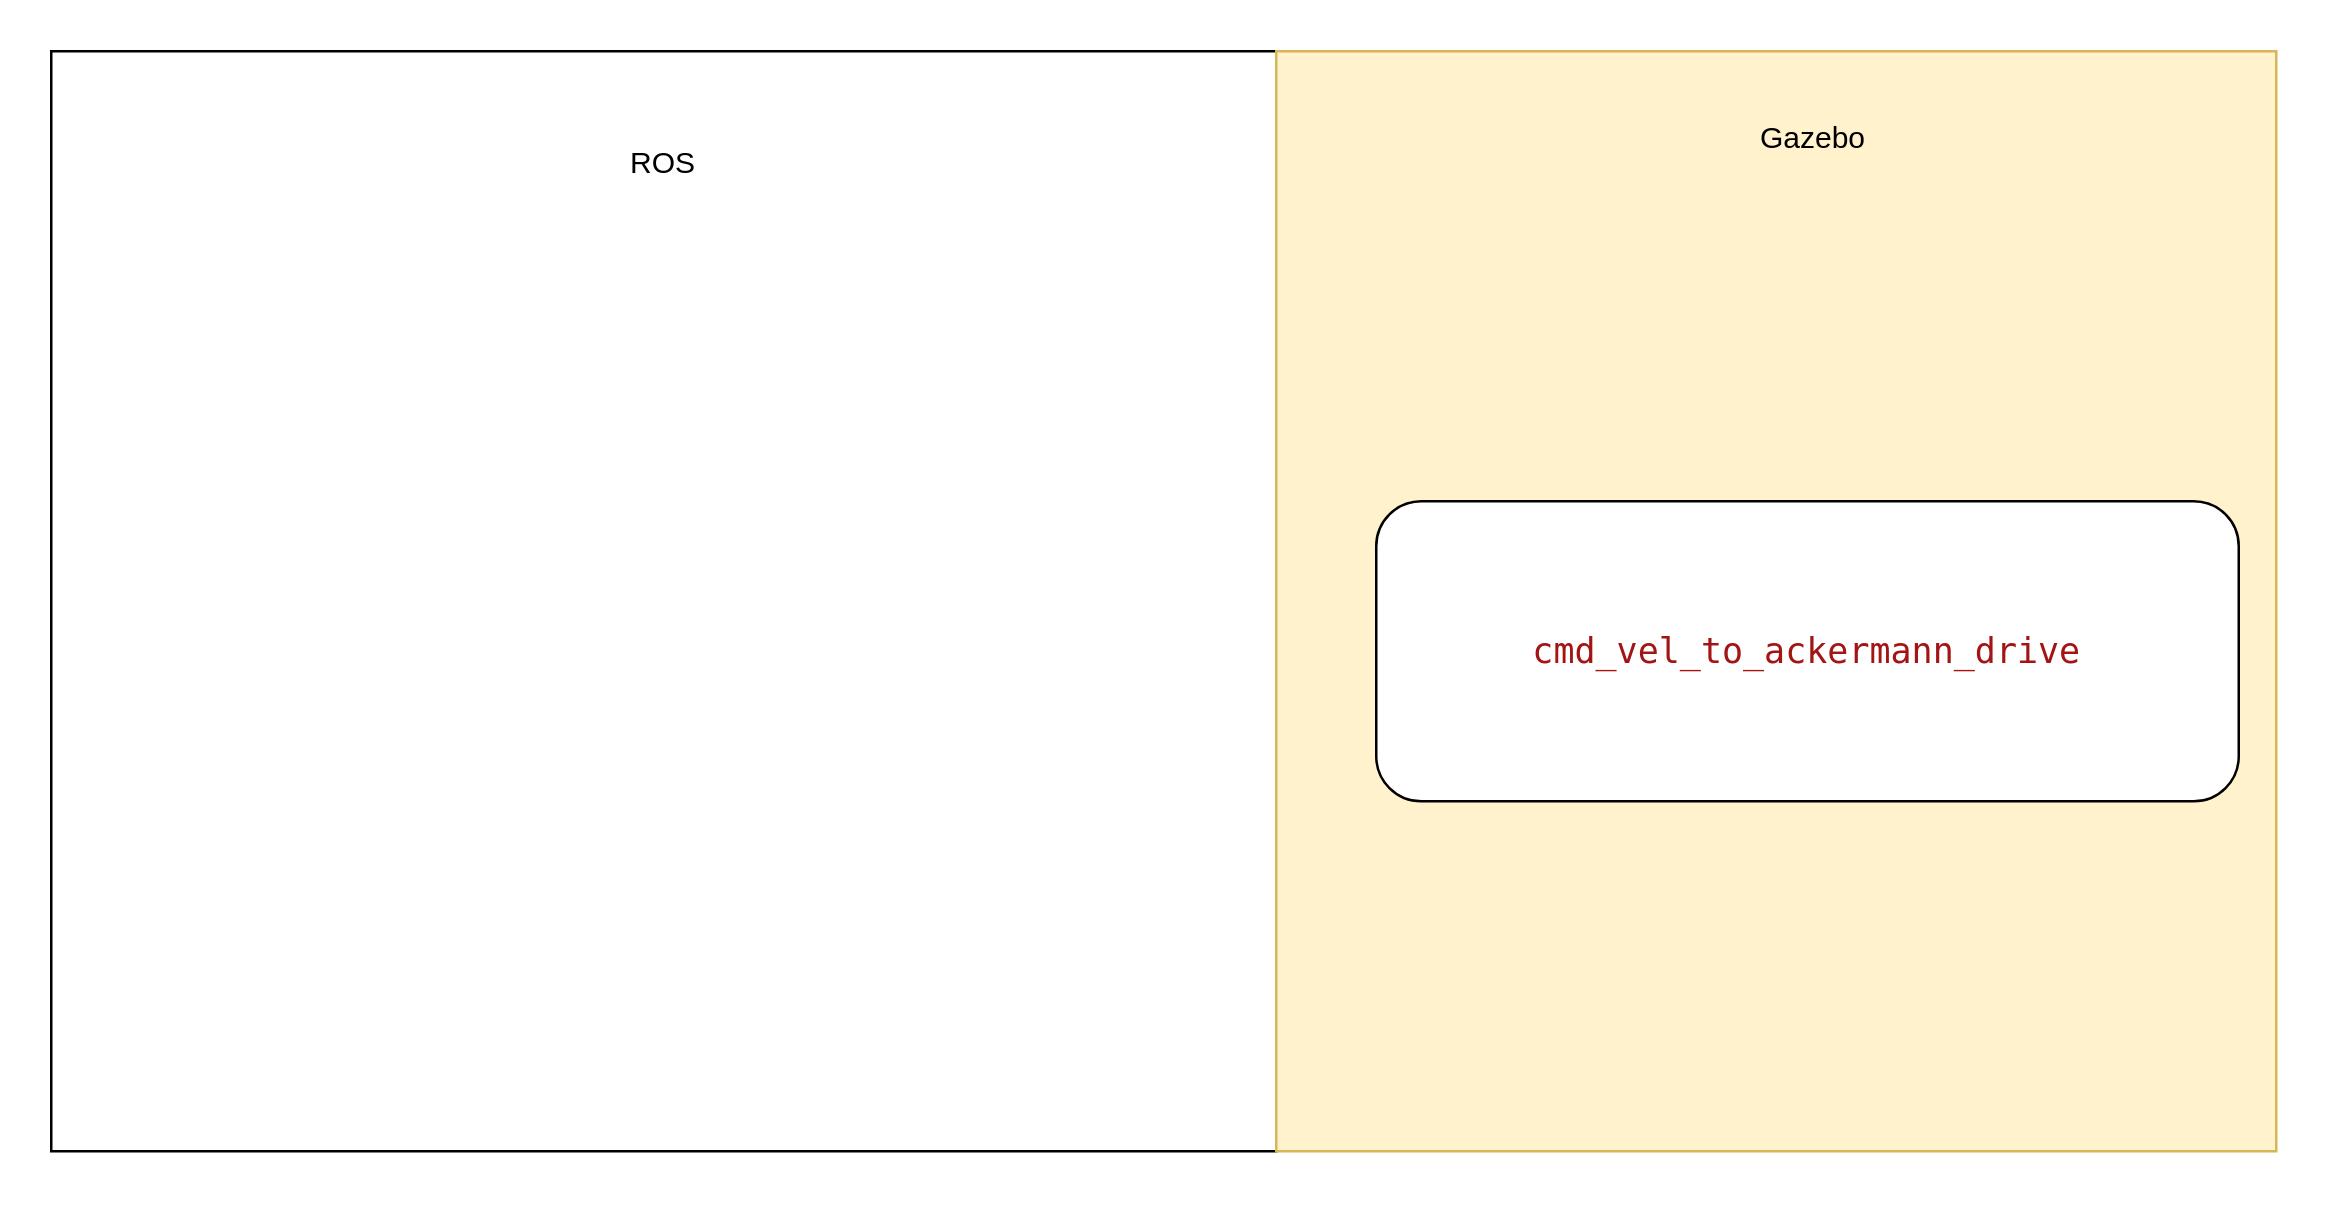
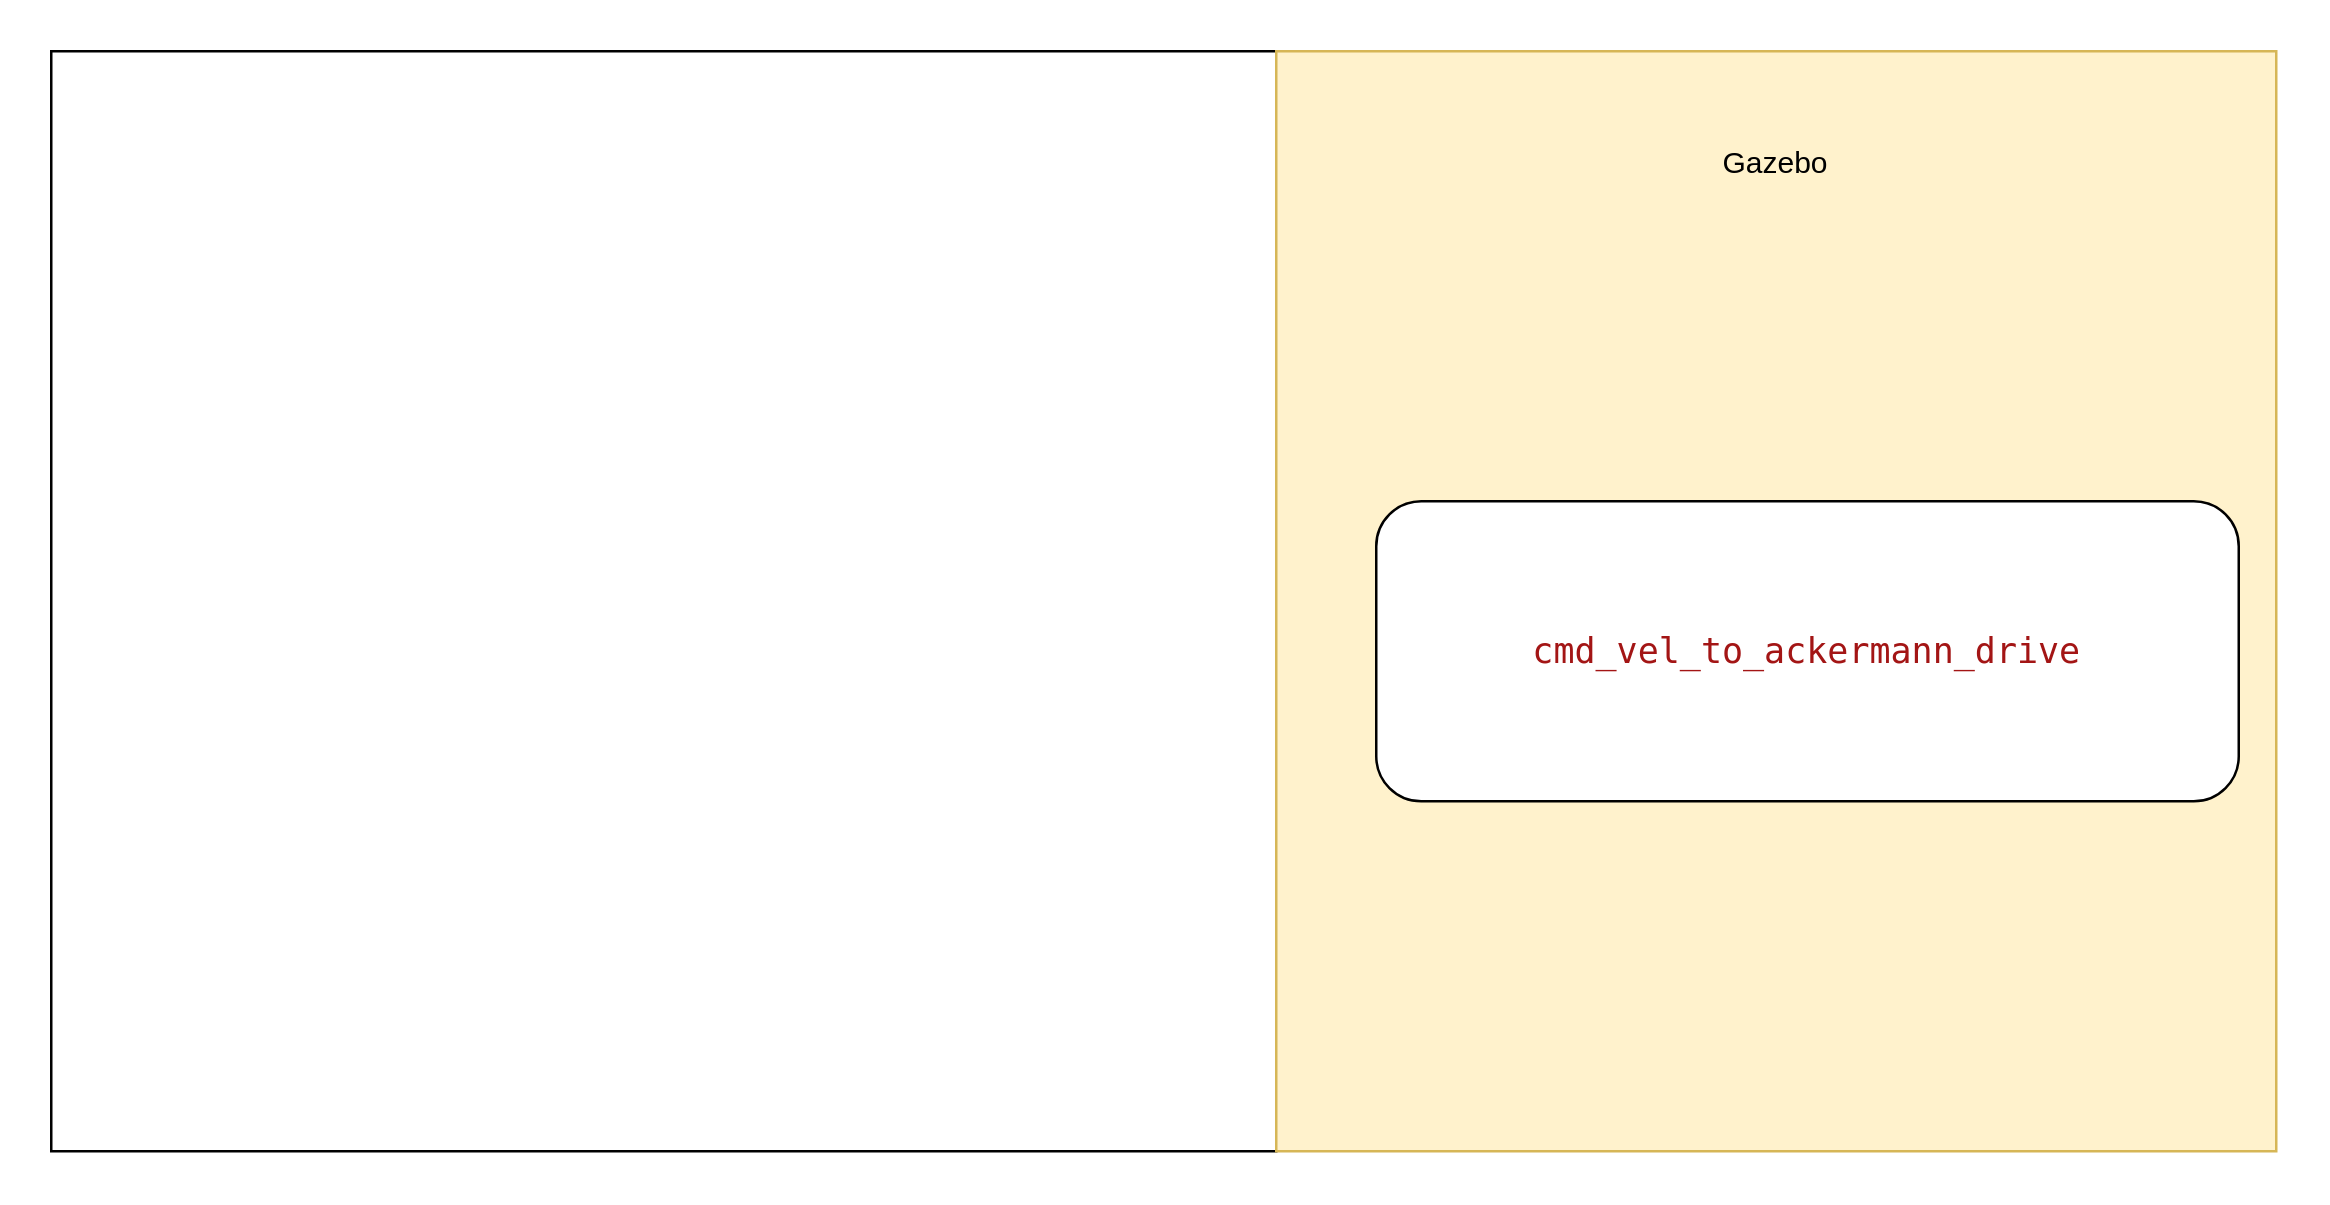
node "Gazebo": moved (1814, 139) -> (1776, 164)
node "ROS": removed
